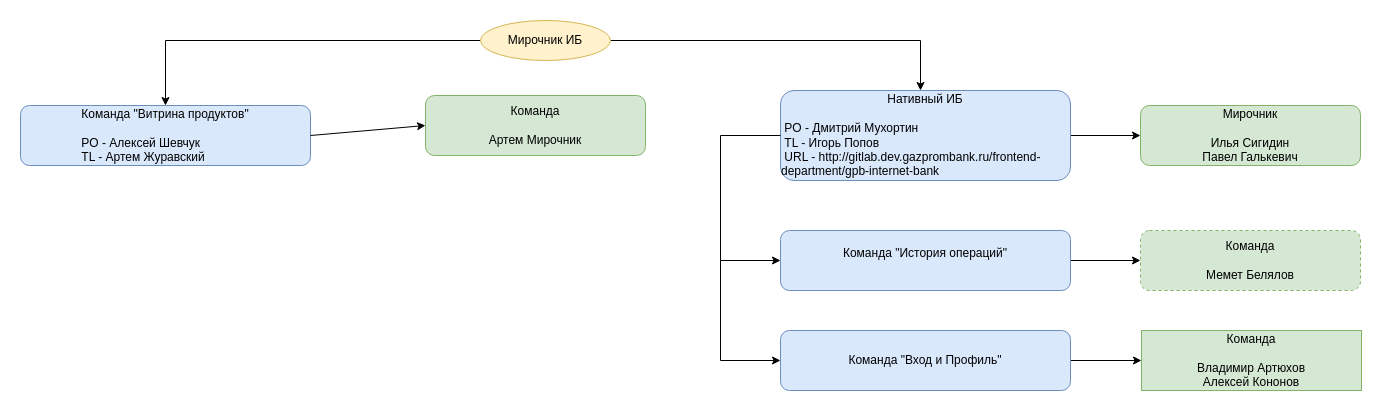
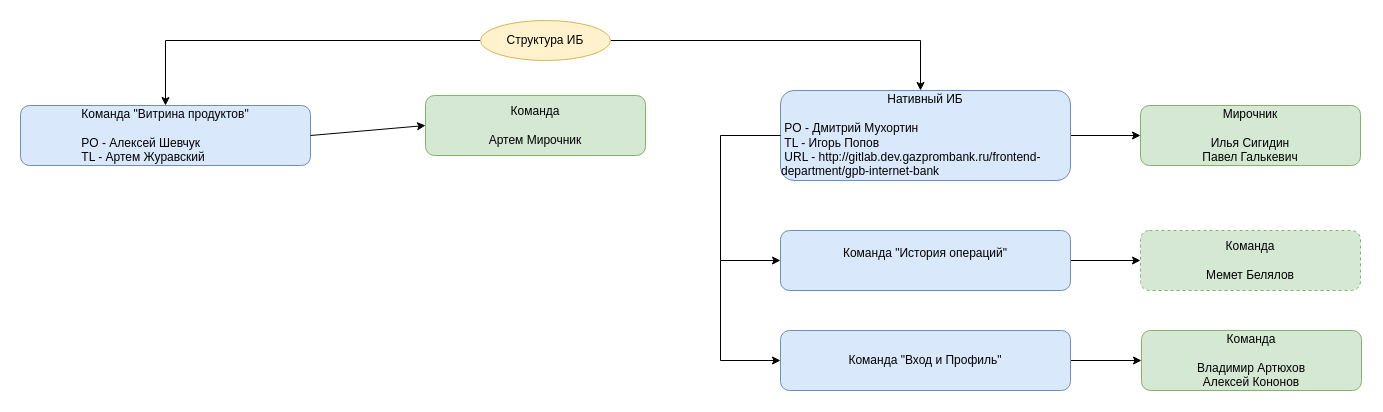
node "Мирочник ИБ": label "Мирочник ИБ" -> "Структура ИБ"
node "Команда Владимир Артюхов Алексей Кононов": shape rectangle -> rounded rectangle
